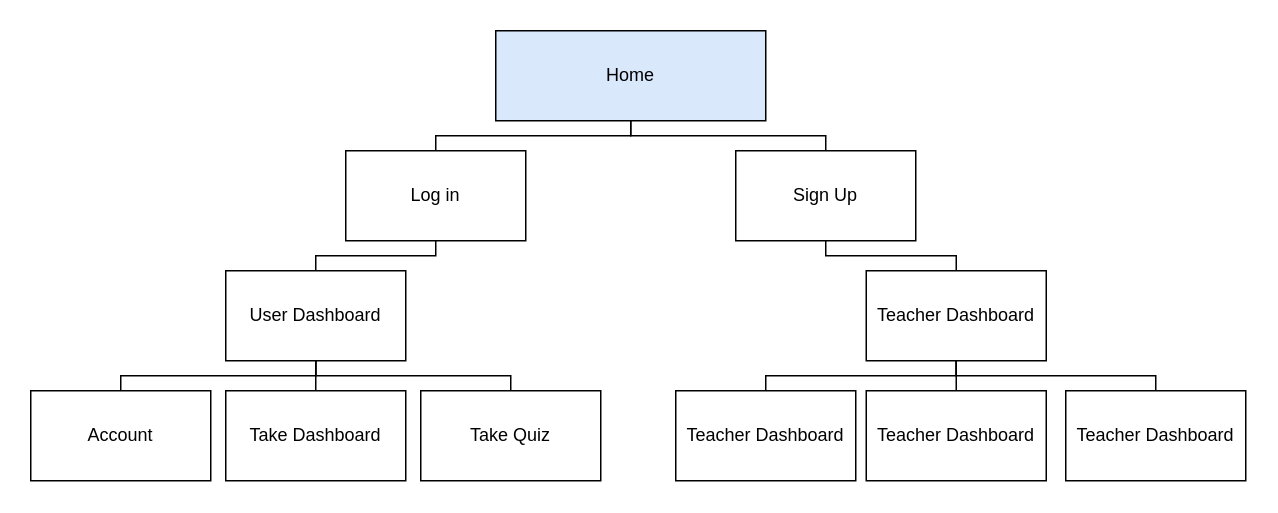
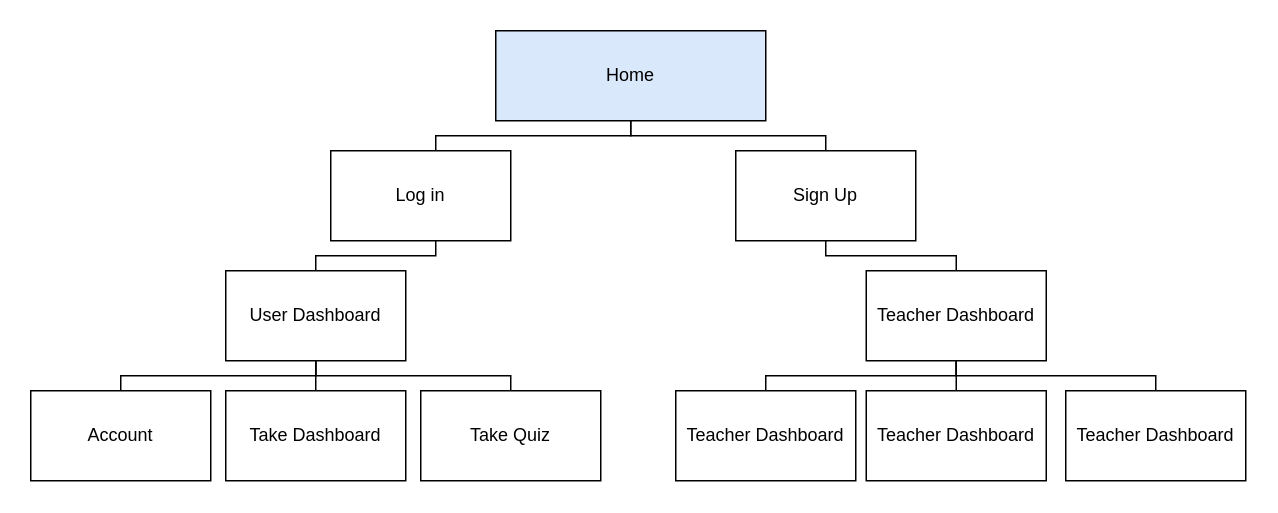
node "Log in": moved (436, 196) -> (421, 196)
